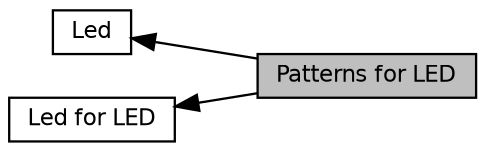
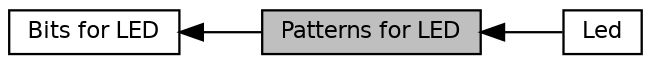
edge "Patterns for LED" -> "Led": reversed
node "Led for LED": label "Led for LED" -> "Bits for LED"
